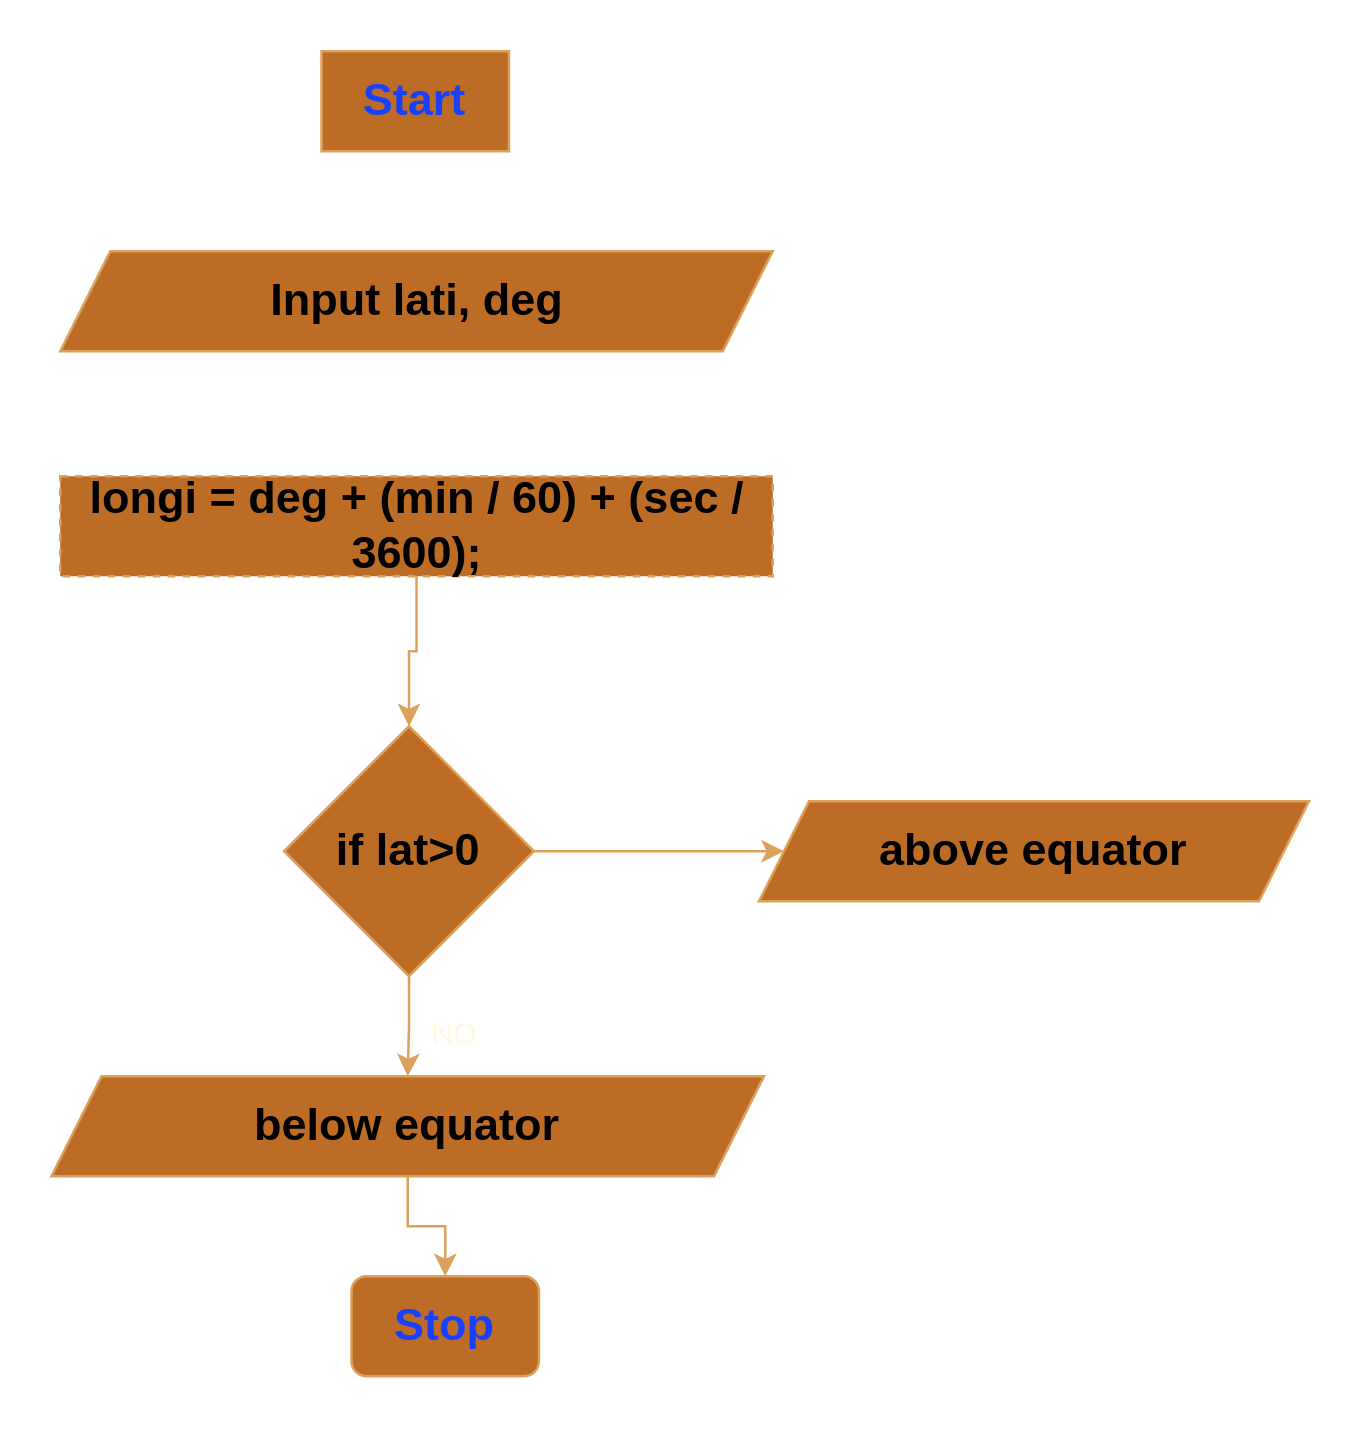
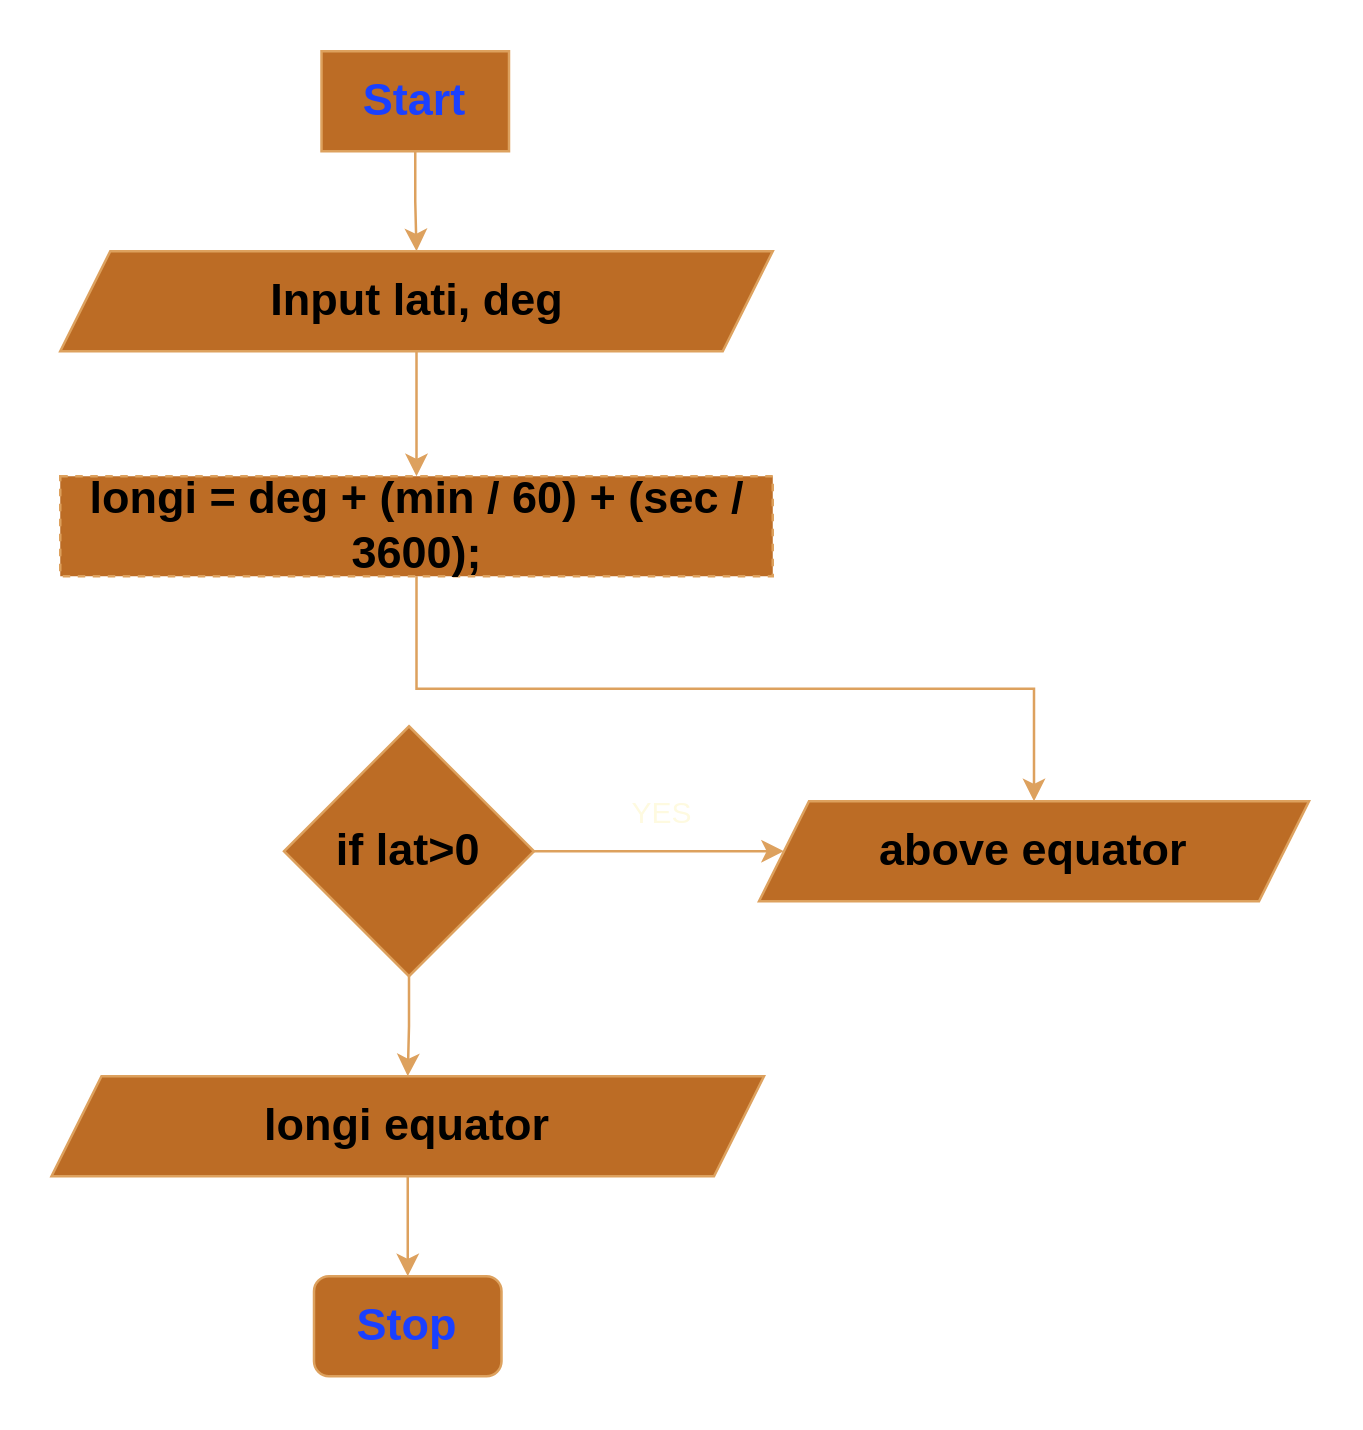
edge "Start" -> "Input lati, deg": added
edge "Input lati, deg" -> "longi = deg + (min / 60) + (sec / 3600);": added
edge "longi = deg + (min / 60) + (sec / 3600);" -> "if lat>0": now "longi = deg + (min / 60) + (sec / 3600);" -> "above equator"
node "YES": added
node "NO": removed
node "below equator": label "below equator" -> "longi equator"
node "Stop": moved (445, 1326) -> (408, 1326)
